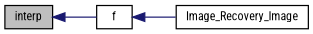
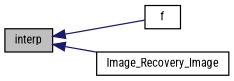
edge "Image_Recovery_Image" -> "f": now "Image_Recovery_Image" -> "interp"
